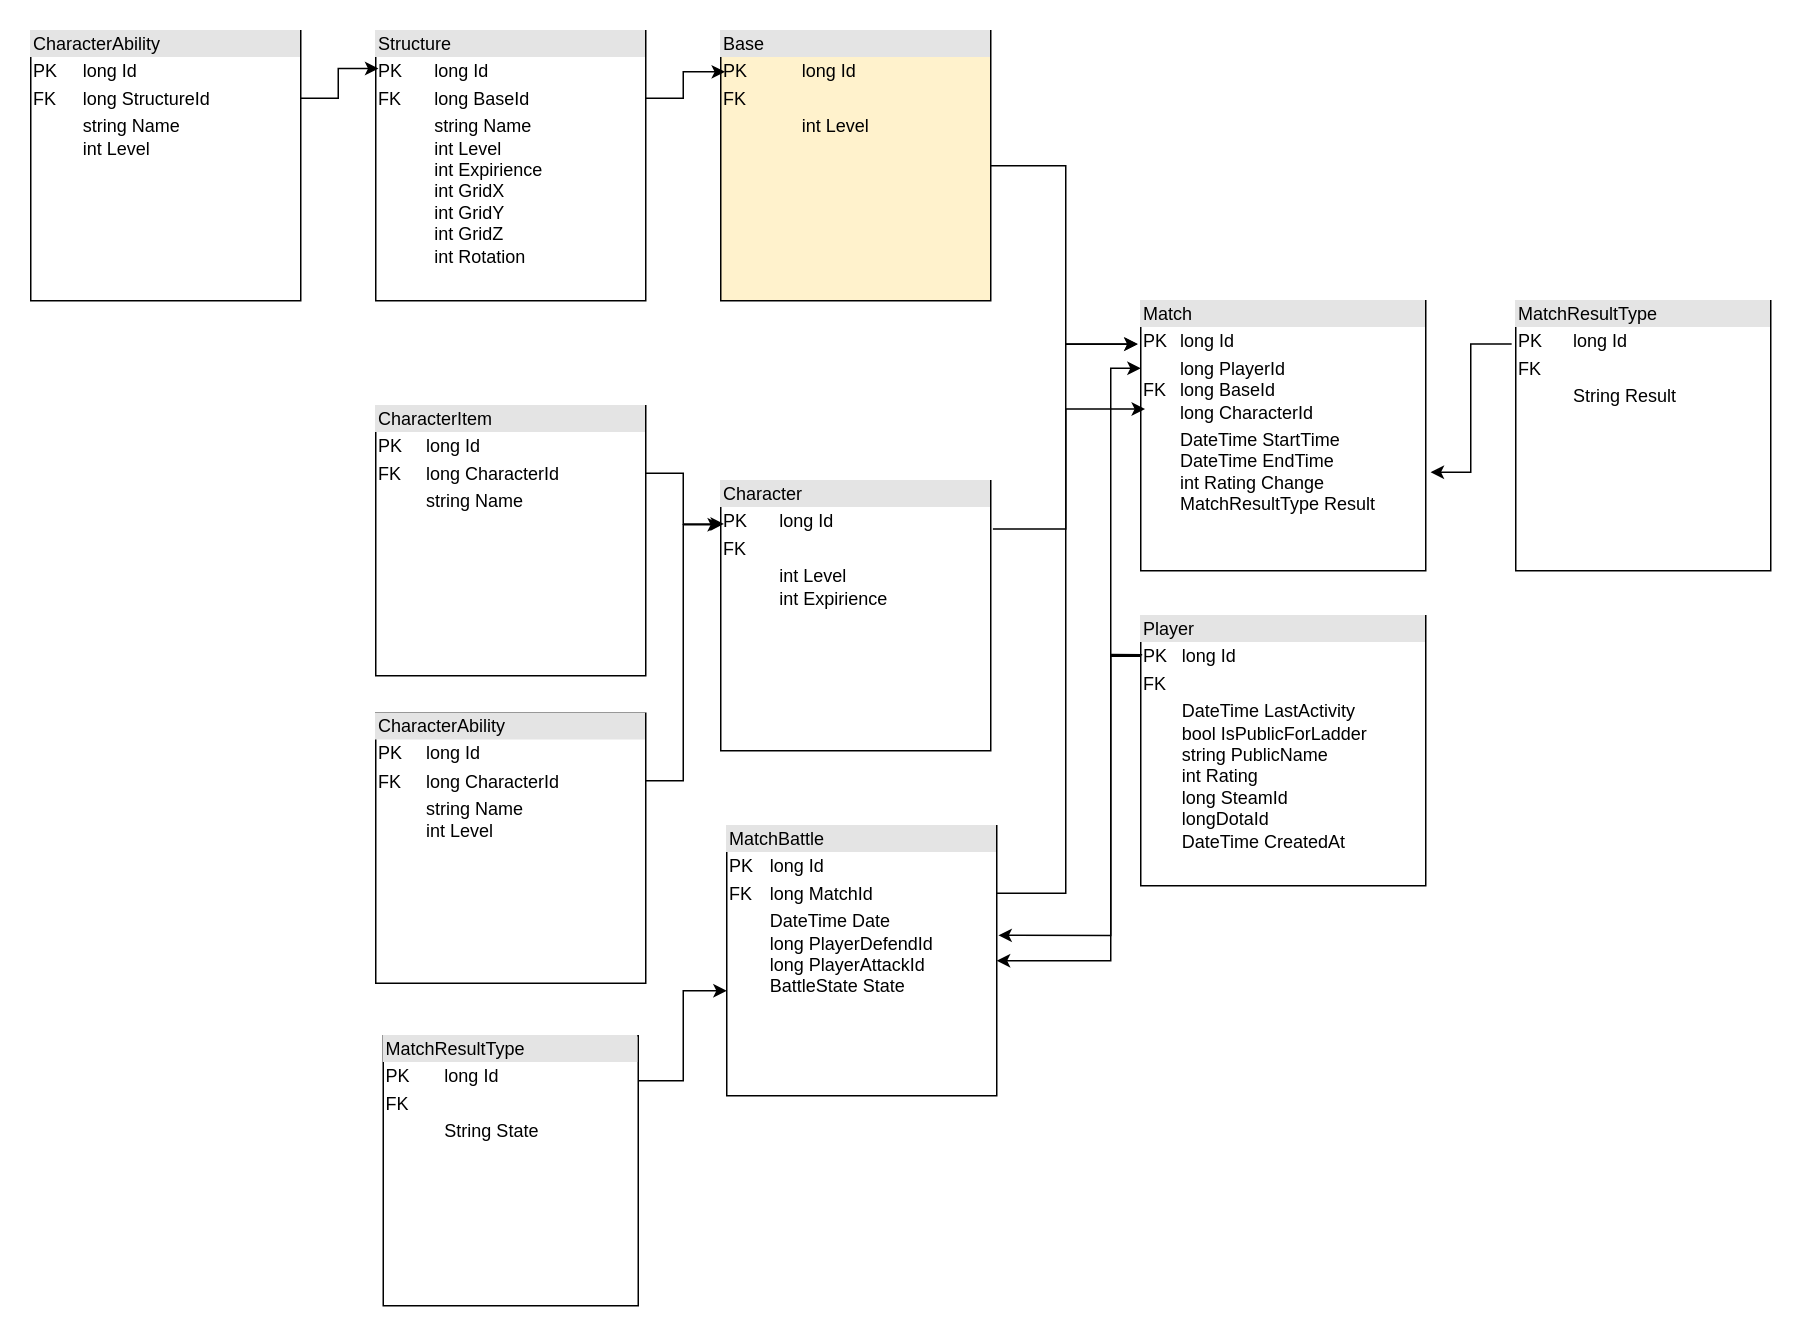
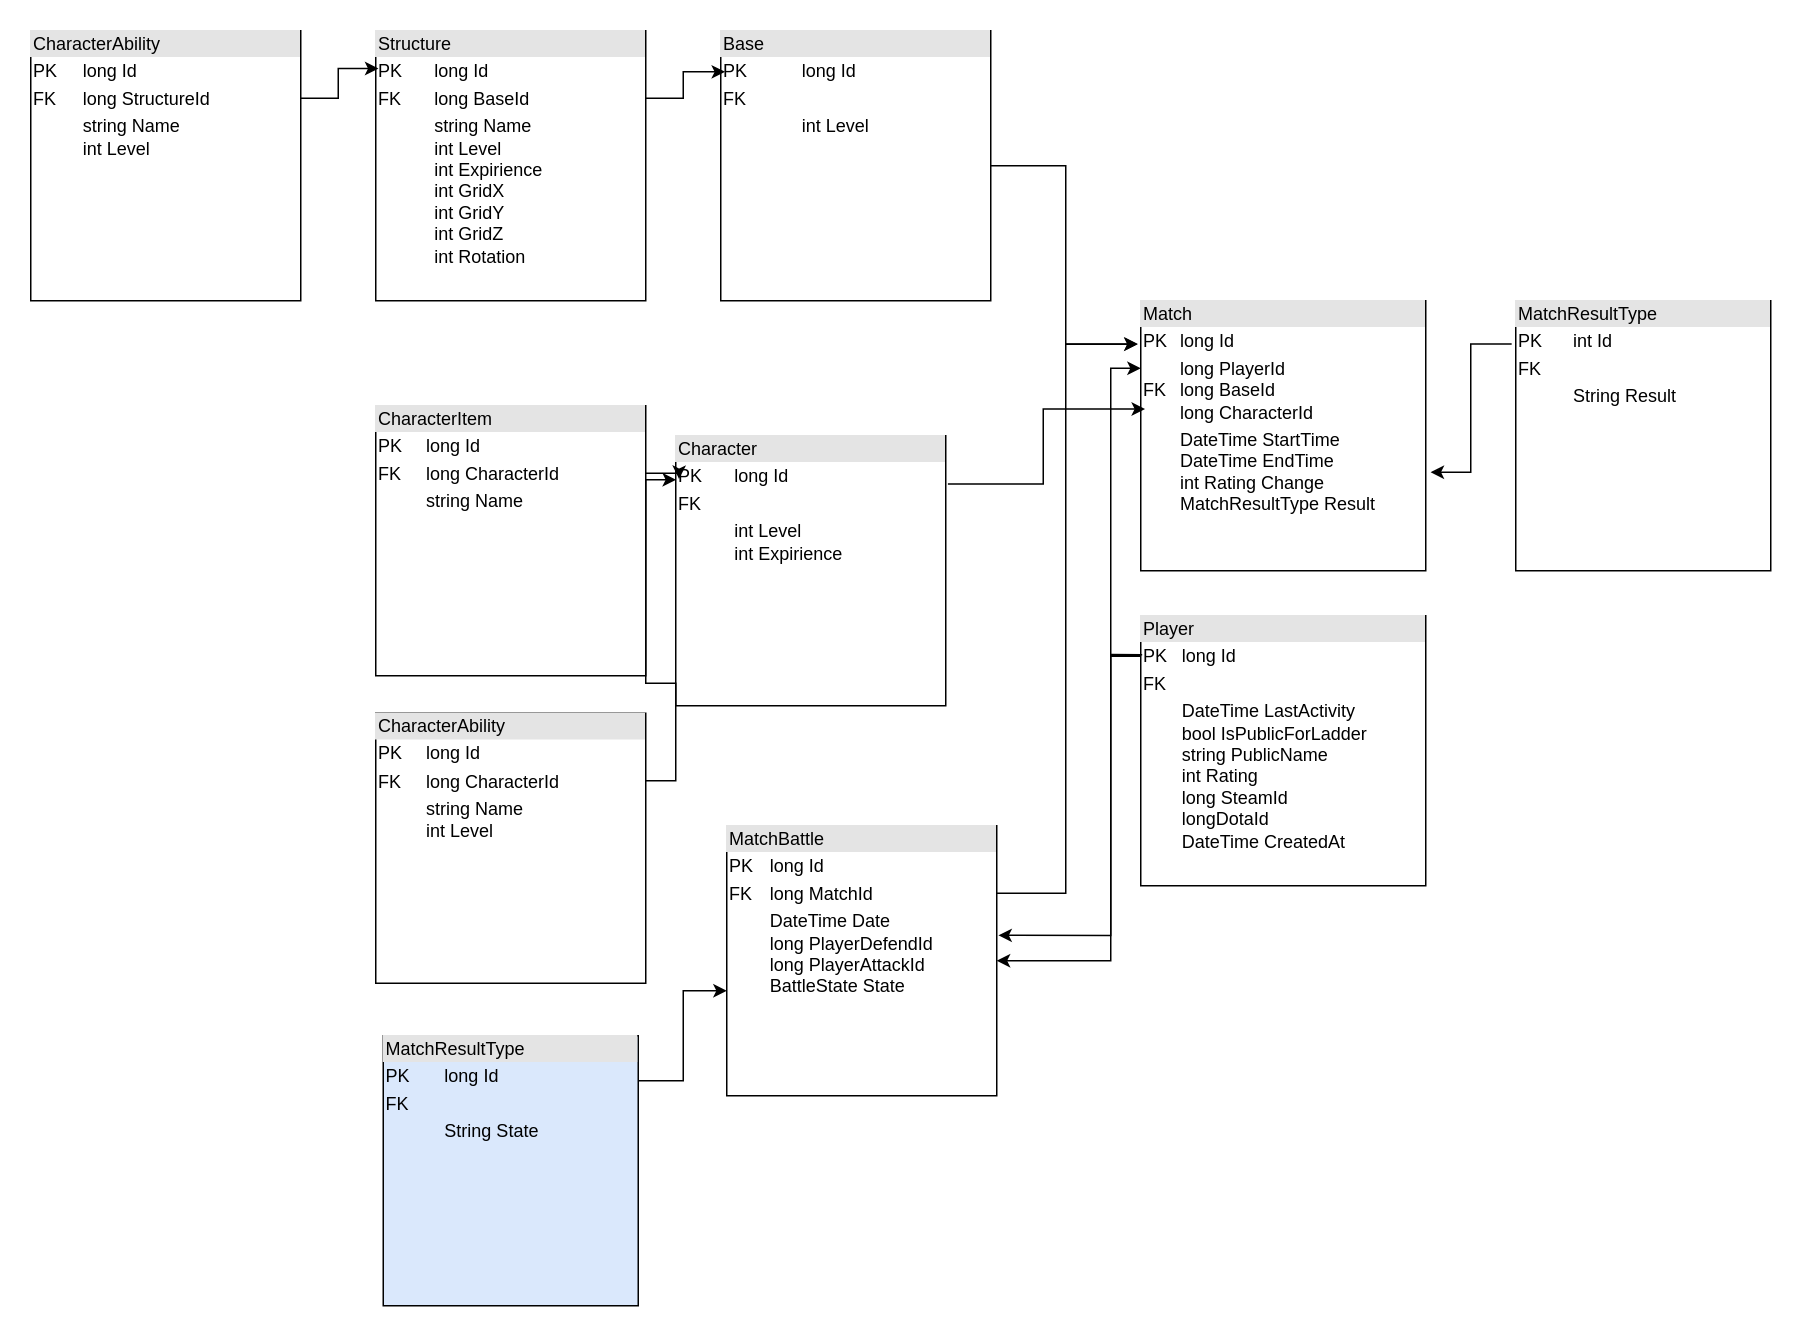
node "Base PK long Id FK int Level": fillcolor #fff2cc -> #ffffff
node "MatchResultType PK long Id FK String Result": label "MatchResultType PK long Id FK String Result" -> "MatchResultType PK int Id FK String Result"
node "Character PK long Id FK int Level int Expirience": moved (856, 616) -> (811, 571)
node "MatchResultType PK long Id FK String State": fillcolor #ffffff -> #dae8fc
